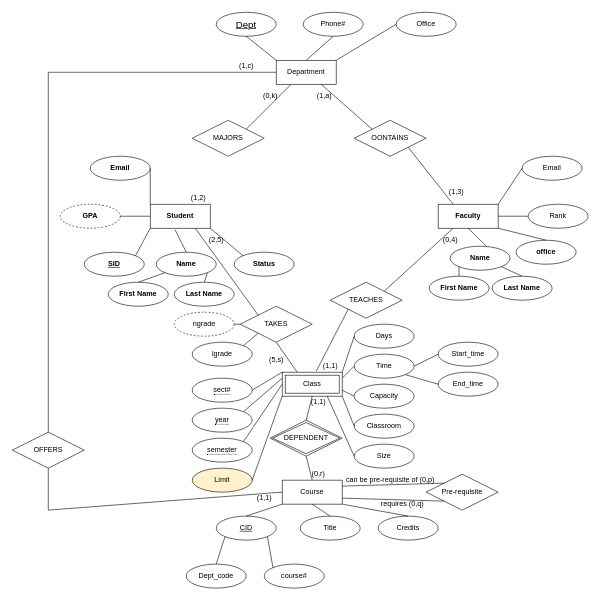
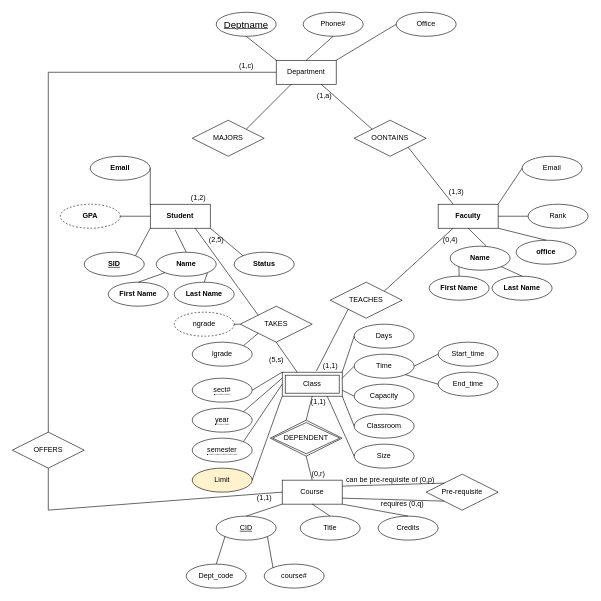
node "Dept": label "Dept" -> "Deptname"
node "(0,k)": removed
